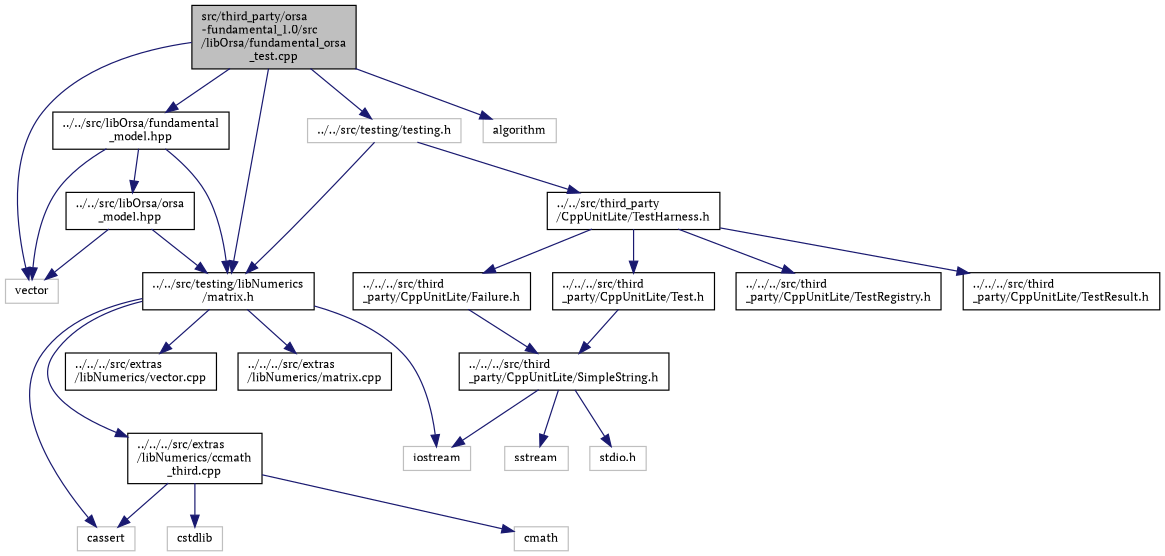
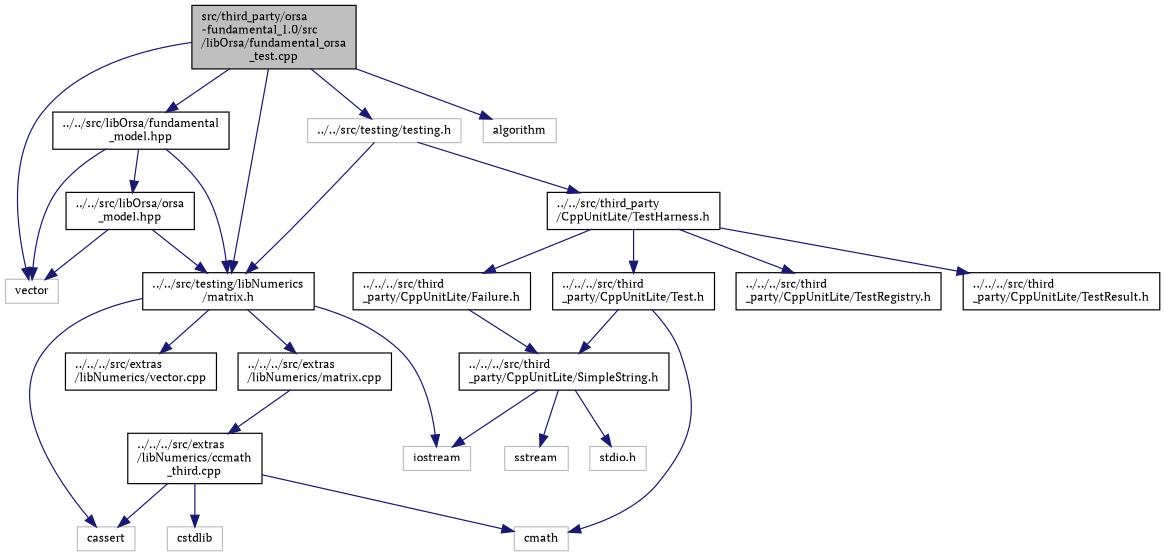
edge "../../src/testing/libNumerics /matrix.h" -> "../../../src/extras /libNumerics/ccmath _third.cpp": now "../../../src/extras /libNumerics/matrix.cpp" -> "../../../src/extras /libNumerics/ccmath _third.cpp"
edge "../../../src/third _party/CppUnitLite/Test.h" -> "cmath": added
